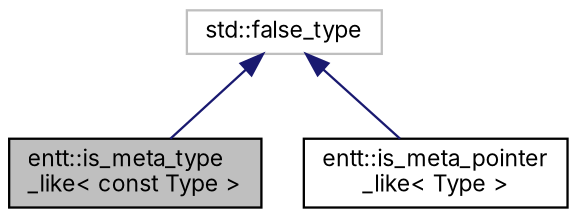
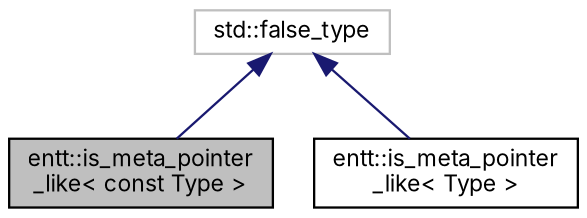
node "entt::is_meta_type _like< const Type >": label "entt::is_meta_type _like< const Type >" -> "entt::is_meta_pointer _like< const Type >"
